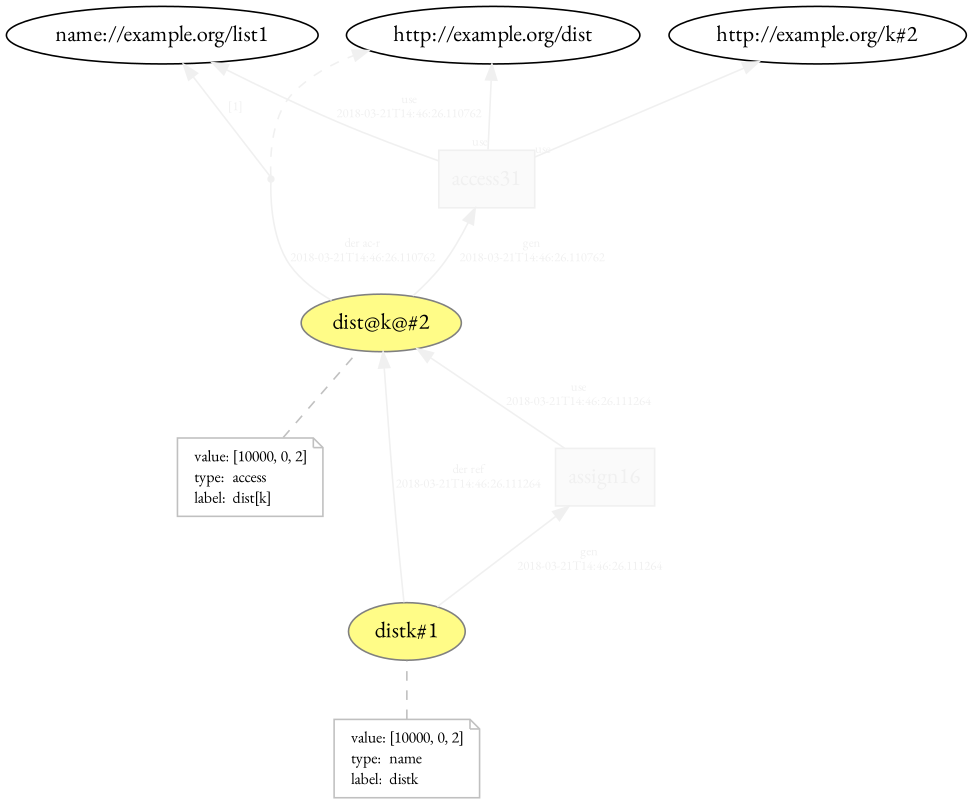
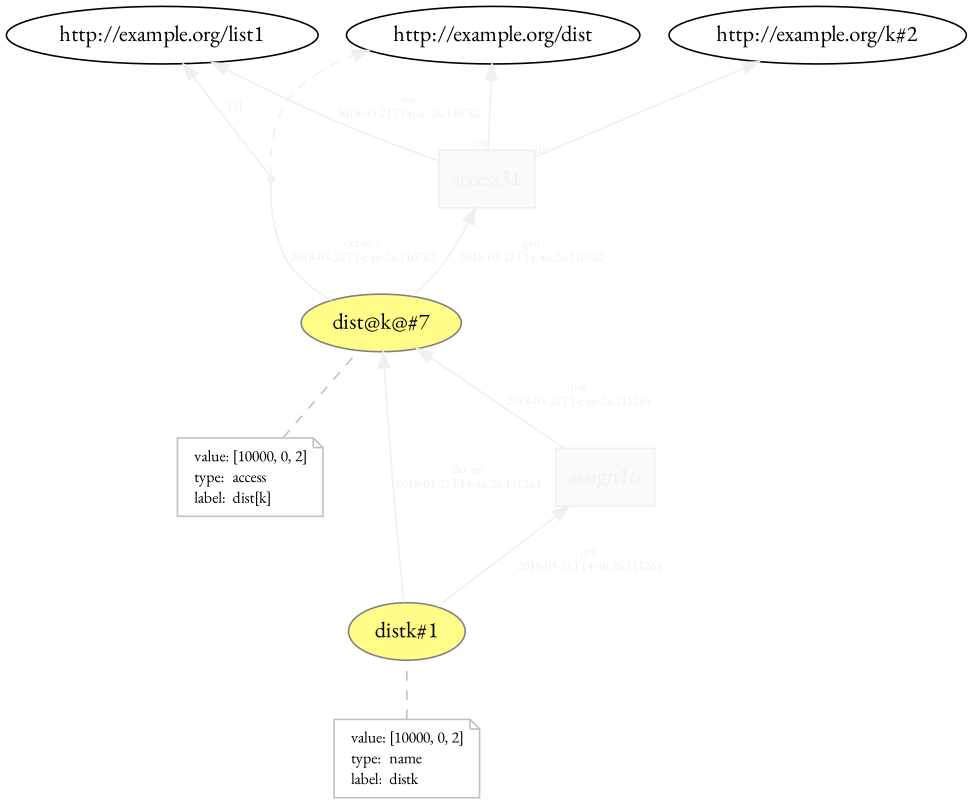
node "name://example.org/list1": label "name://example.org/list1" -> "http://example.org/list1"
node "dist@k@#2": label "dist@k@#2" -> "dist@k@#7"
